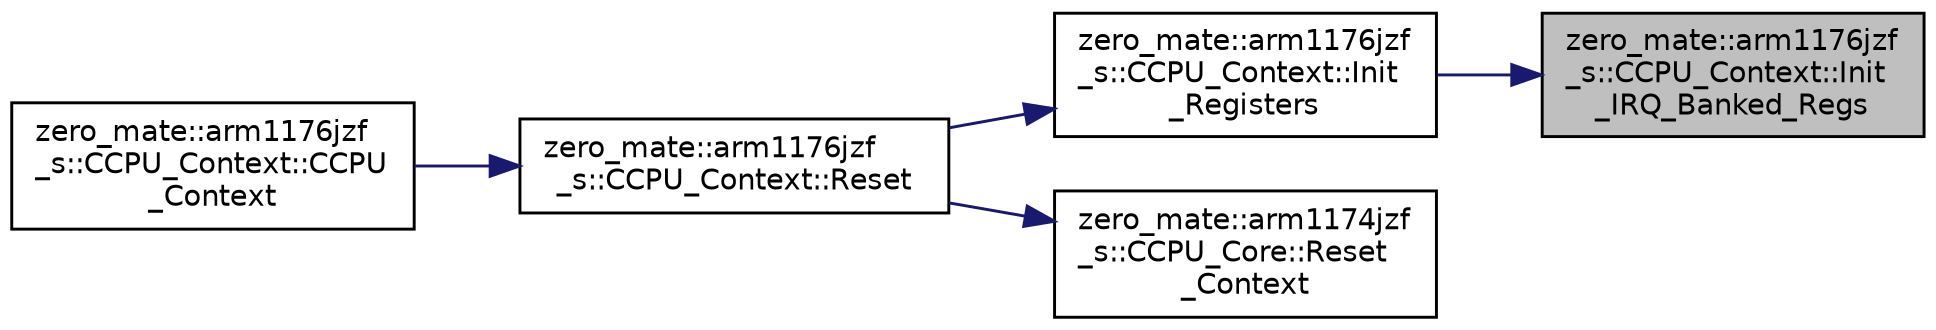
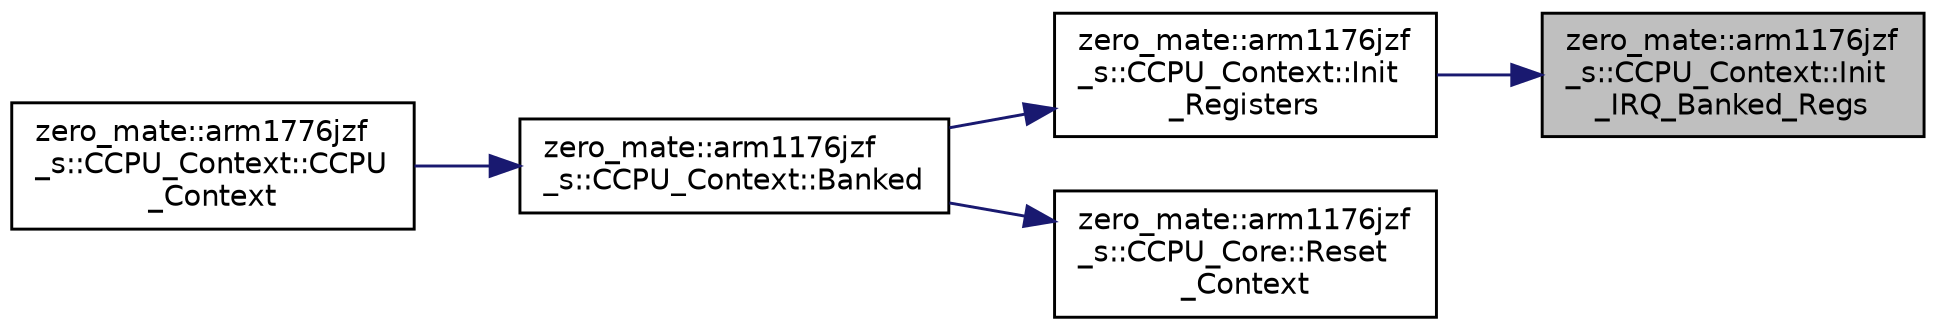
node "zero_mate::arm1176jzf _s::CCPU_Context::CCPU _Context": label "zero_mate::arm1176jzf _s::CCPU_Context::CCPU _Context" -> "zero_mate::arm1776jzf _s::CCPU_Context::CCPU _Context"
node "zero_mate::arm1176jzf _s::CCPU_Context::Reset": label "zero_mate::arm1176jzf _s::CCPU_Context::Reset" -> "zero_mate::arm1176jzf _s::CCPU_Context::Banked"
node "zero_mate::arm1174jzf _s::CCPU_Core::Reset _Context": label "zero_mate::arm1174jzf _s::CCPU_Core::Reset _Context" -> "zero_mate::arm1176jzf _s::CCPU_Core::Reset _Context"
